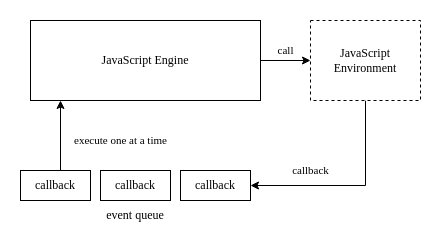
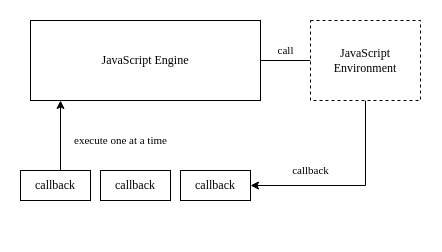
edge "JavaScript Engine" -> "JavaScript Environment": arrowhead classic -> none
node "event queue": removed
